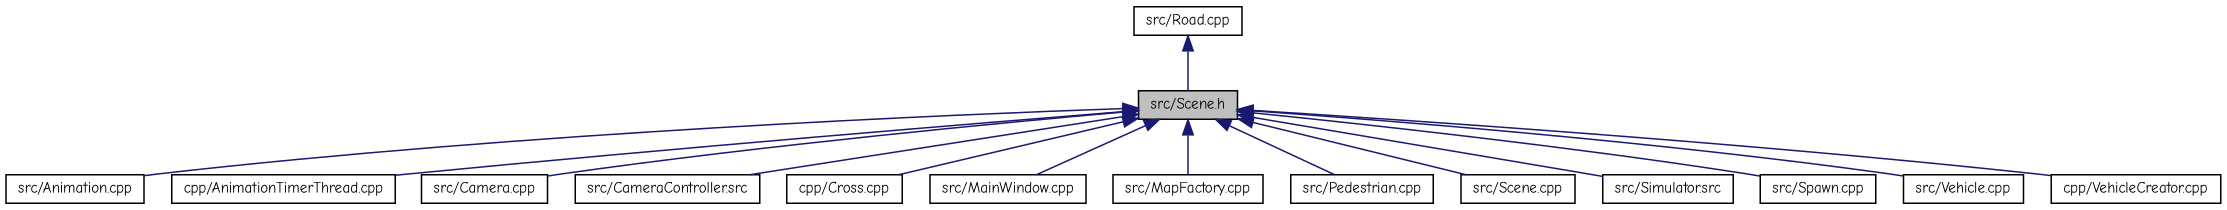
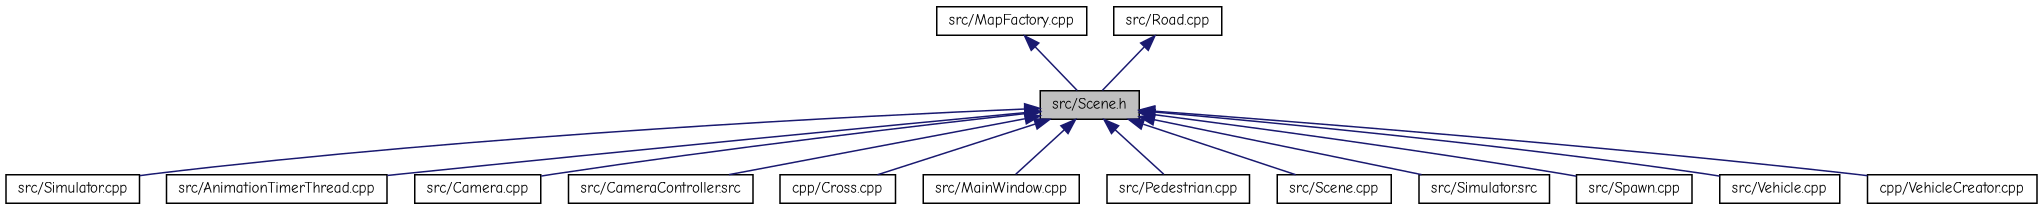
edge "src/MapFactory.cpp" -> "src/Scene.h": reversed
node "src/Animation.cpp": label "src/Animation.cpp" -> "src/Simulator.cpp"
node "cpp/AnimationTimerThread.cpp": label "cpp/AnimationTimerThread.cpp" -> "src/AnimationTimerThread.cpp"
